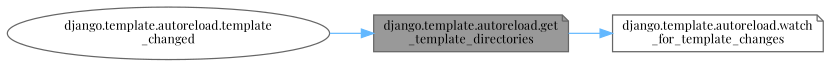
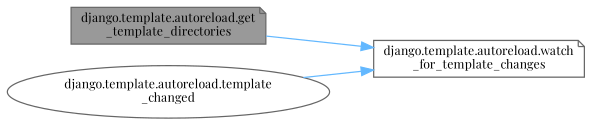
edge "django.template.autoreload.template _changed" -> "django.template.autoreload.get _template_directories": now "django.template.autoreload.template _changed" -> "django.template.autoreload.watch _for_template_changes"
